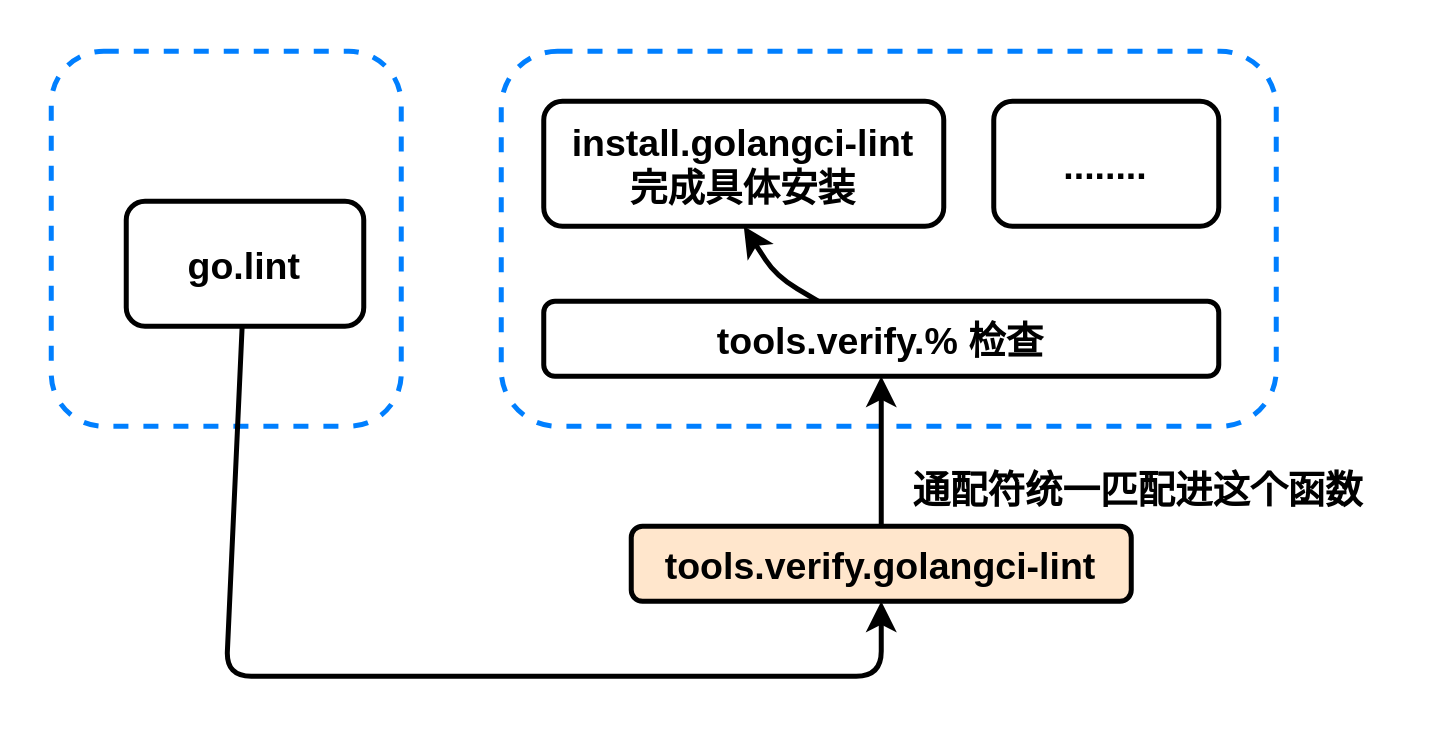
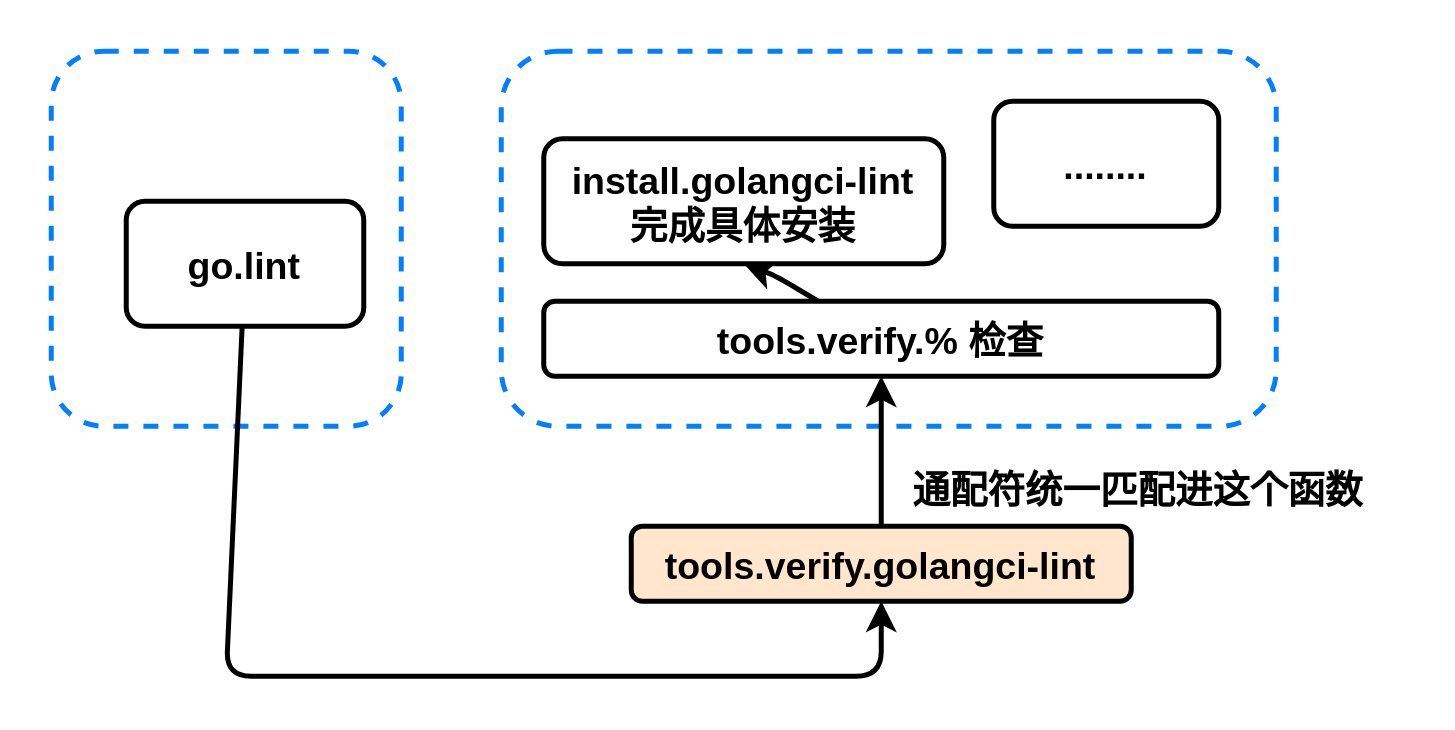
node "install.golangci-lint 完成具体安装": moved (744, 164) -> (744, 201)
